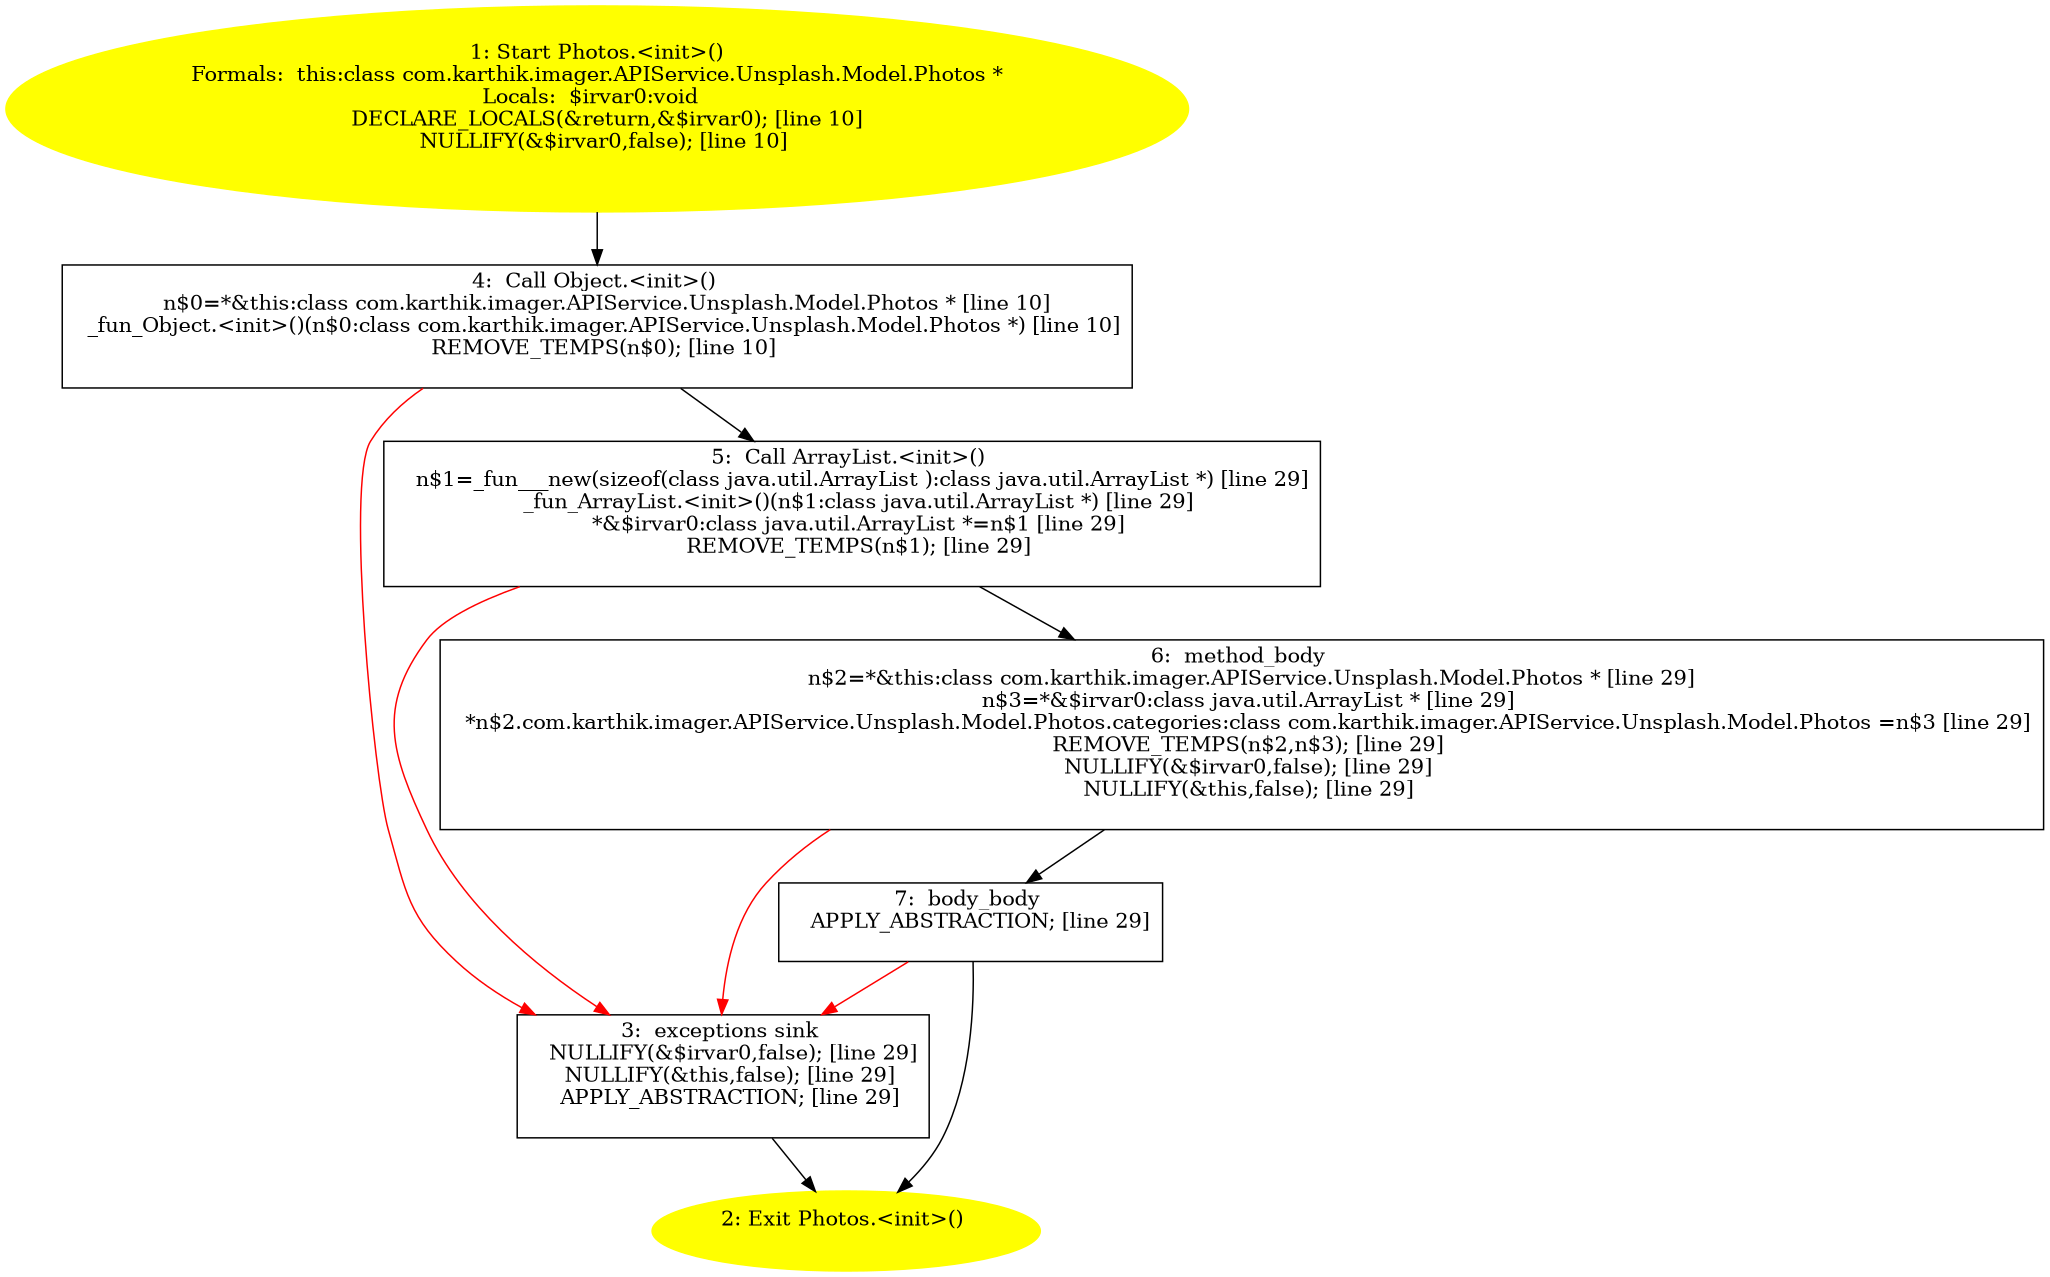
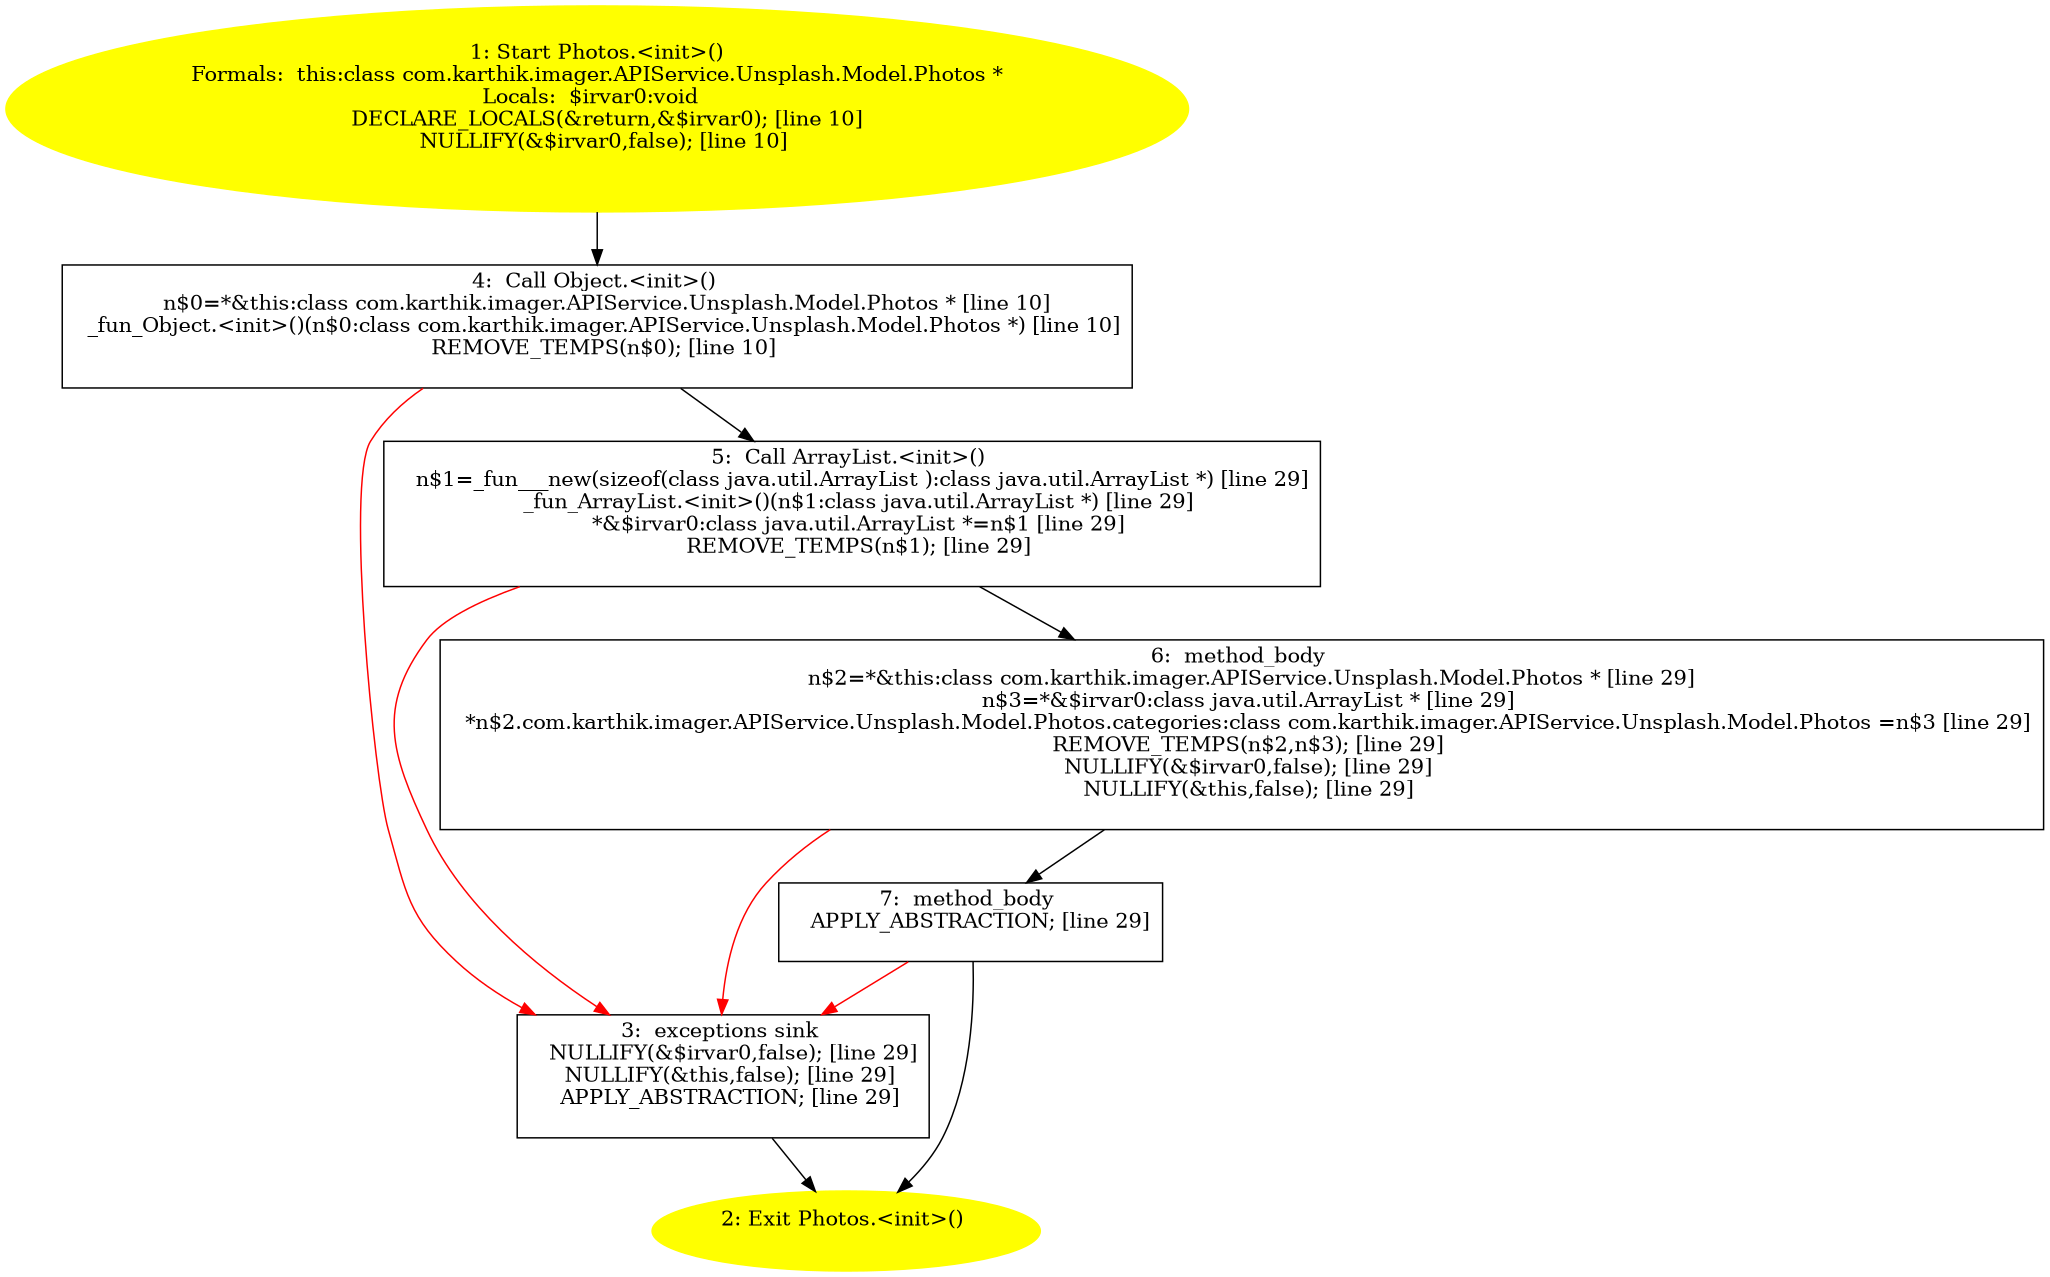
node "7:  body_body APPLY_ABSTRACTION; [line 29]": label "7:  body_body APPLY_ABSTRACTION; [line 29]" -> "7:  method_body APPLY_ABSTRACTION; [line 29]"
